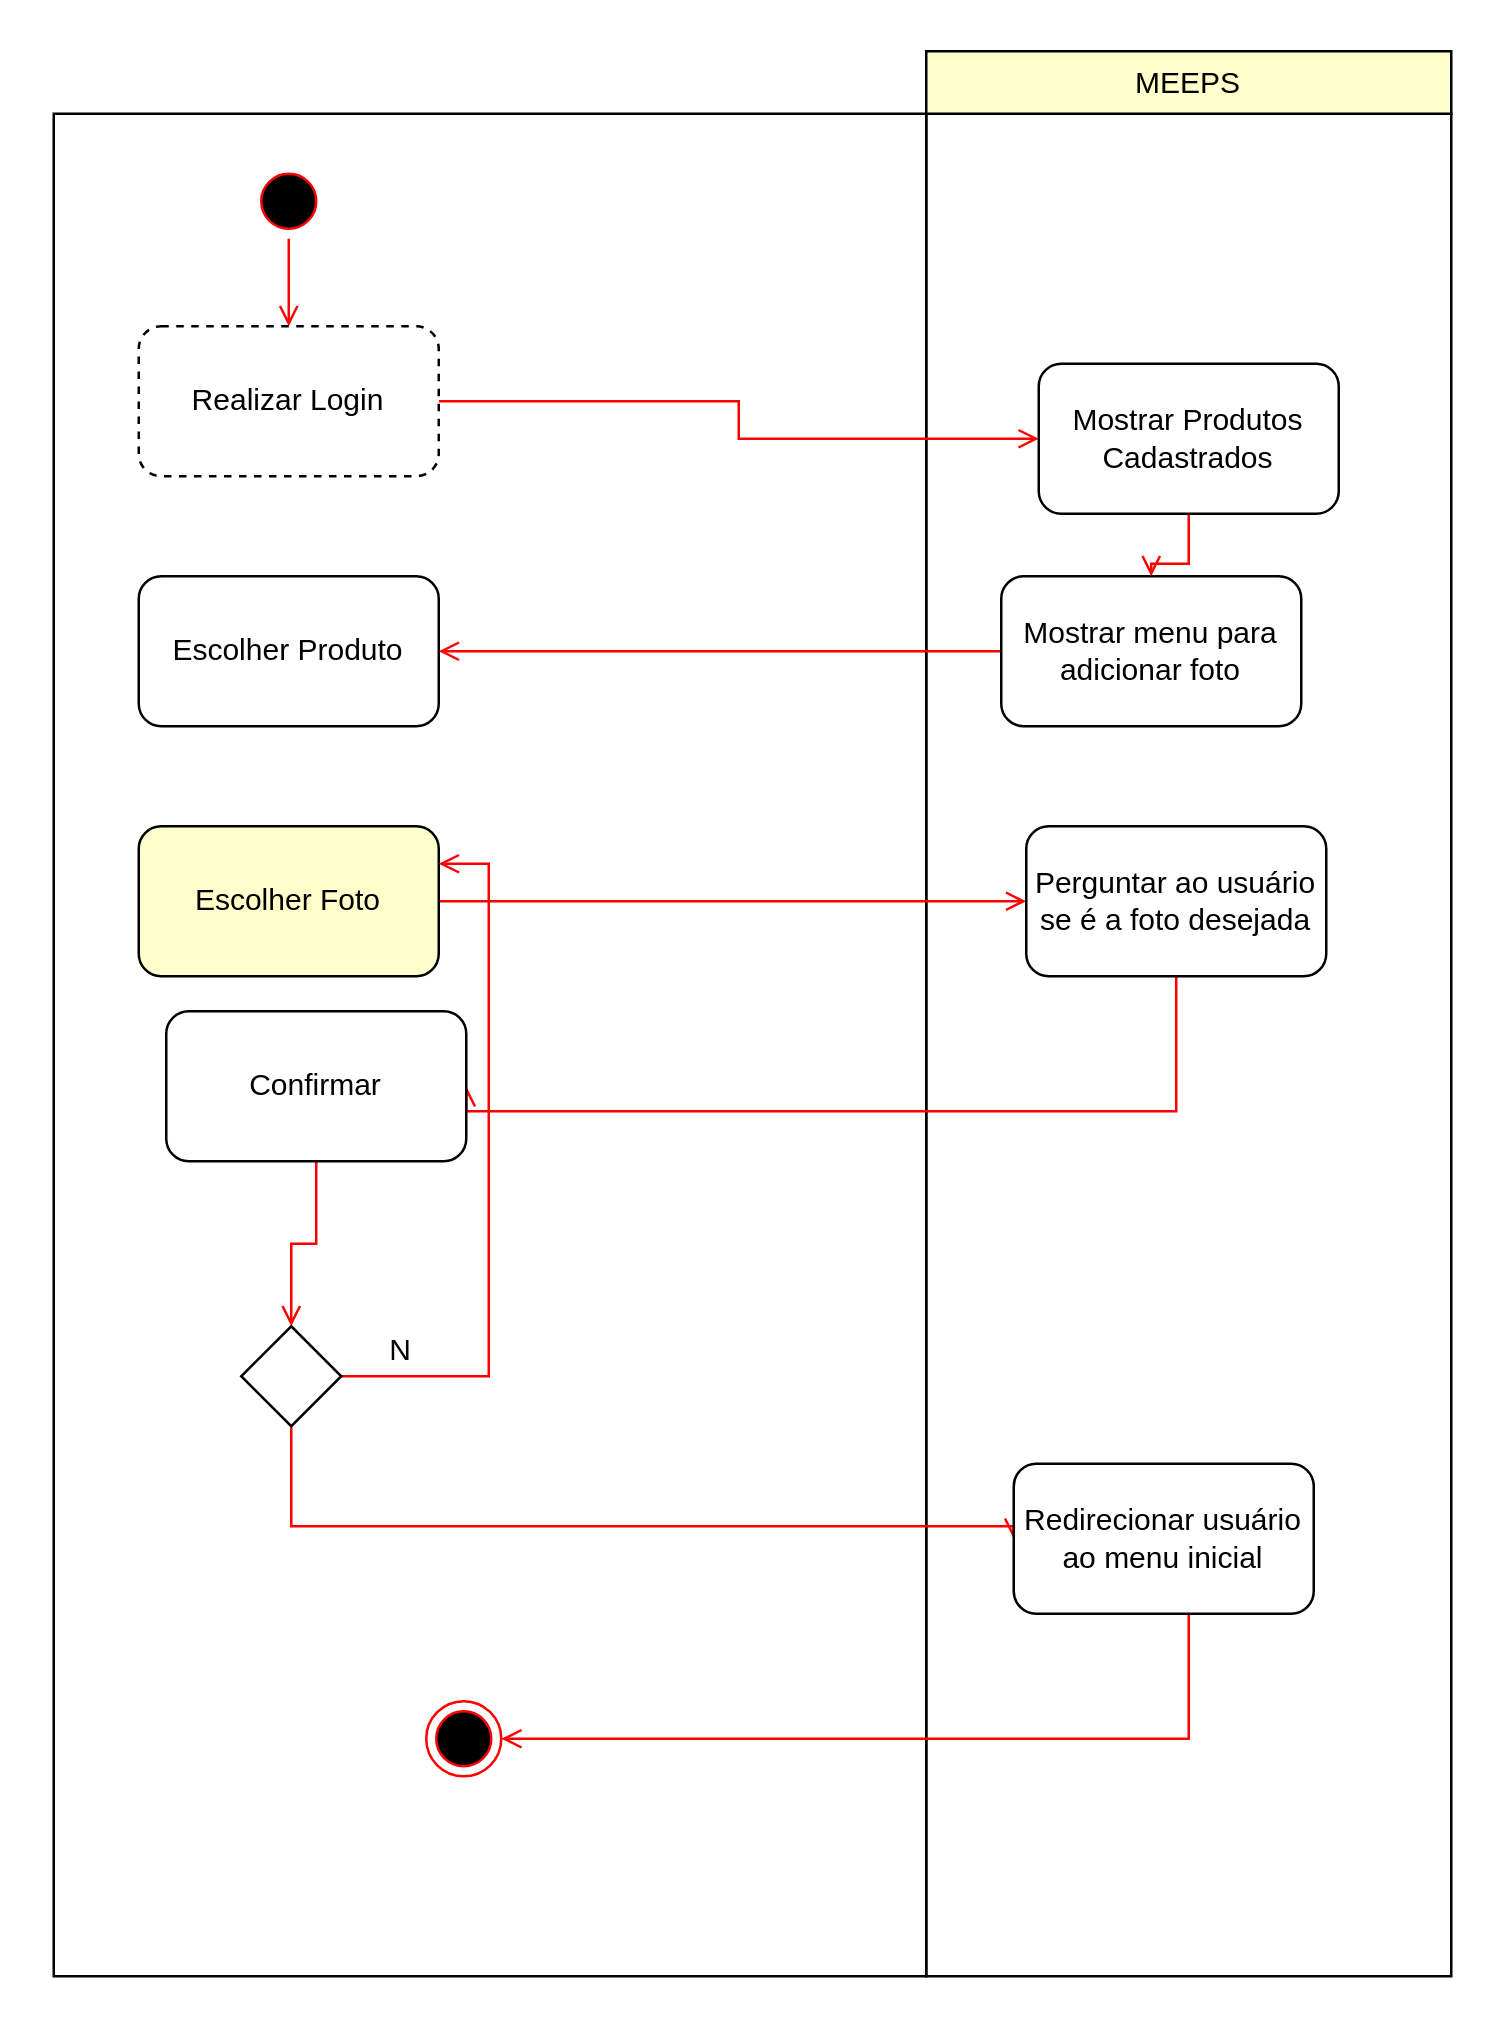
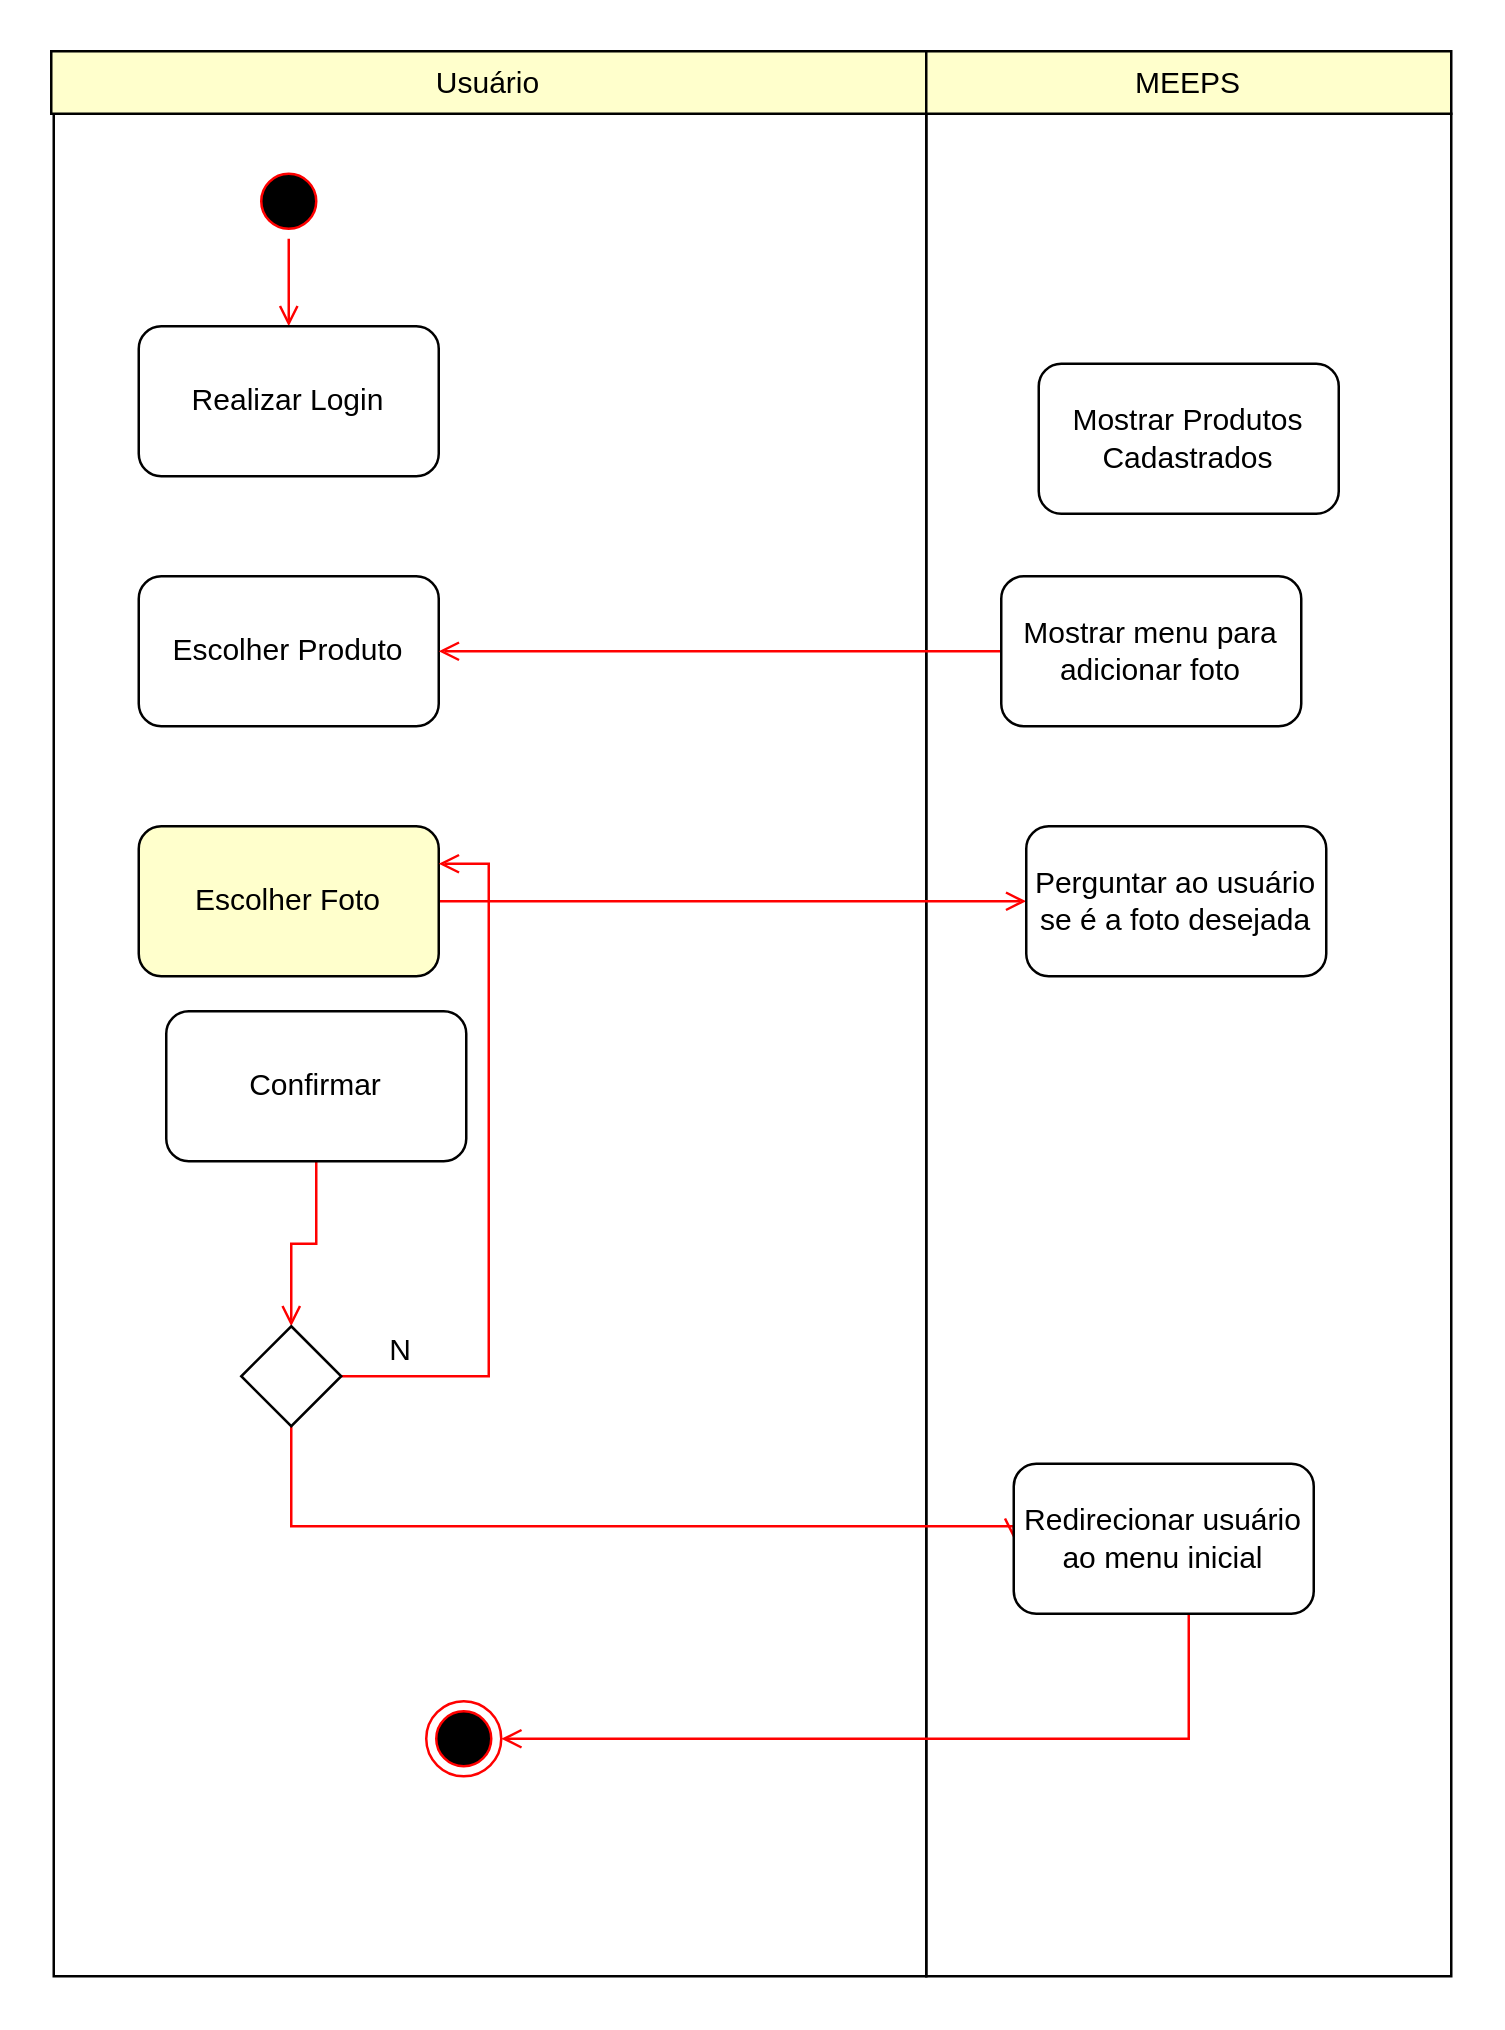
node "Usuário": added
node "Realizar Login": style dashed -> solid
edge "Realizar Login" -> "Mostrar Produtos Cadastrados": removed
edge "Mostrar Produtos Cadastrados" -> "Mostrar menu para adicionar foto": removed
edge "Perguntar ao usuário se é a foto desejada" -> "Confirmar": removed
